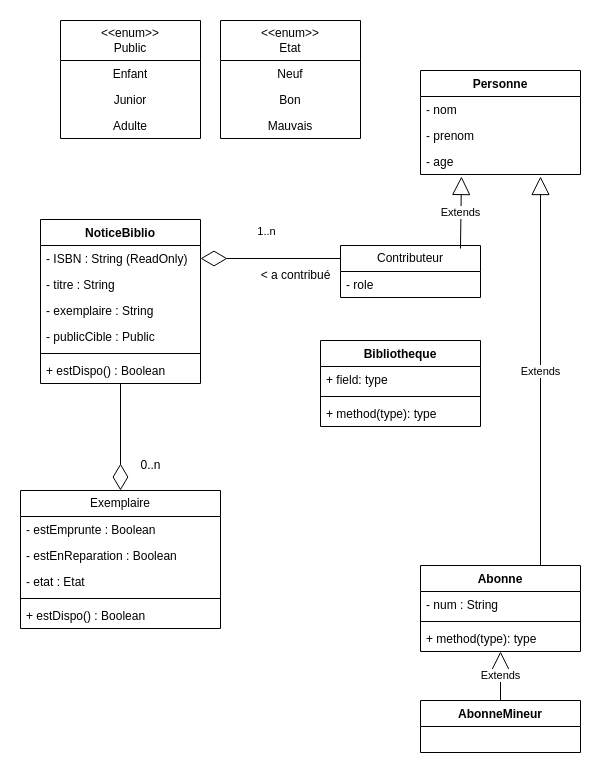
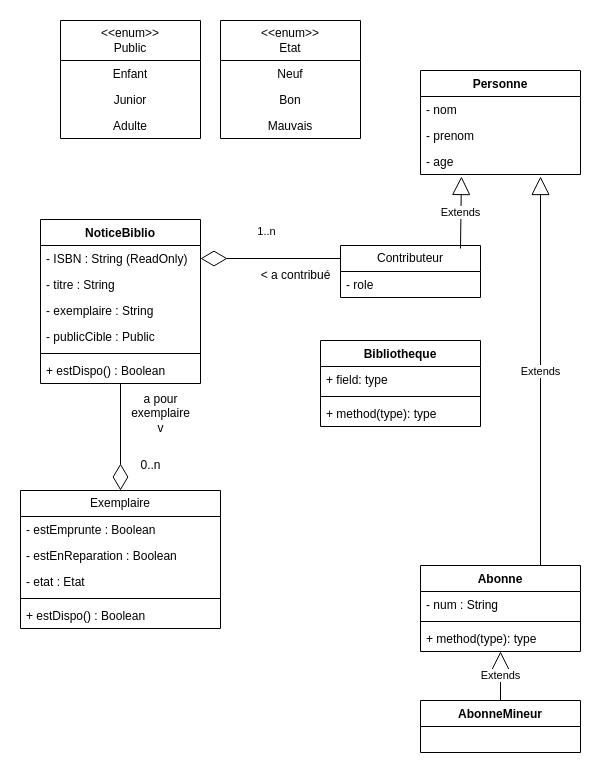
node "a pour exemplaire v": added
